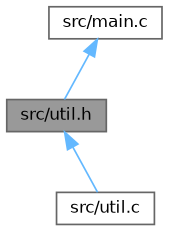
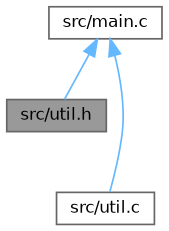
edge "src/util.c" -> "src/util.h": now "src/util.c" -> "src/main.c"
